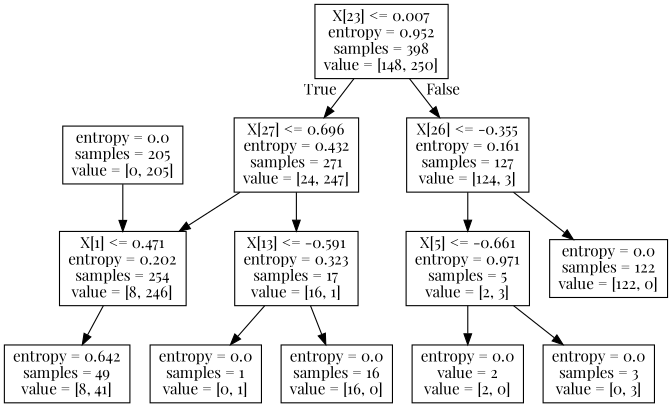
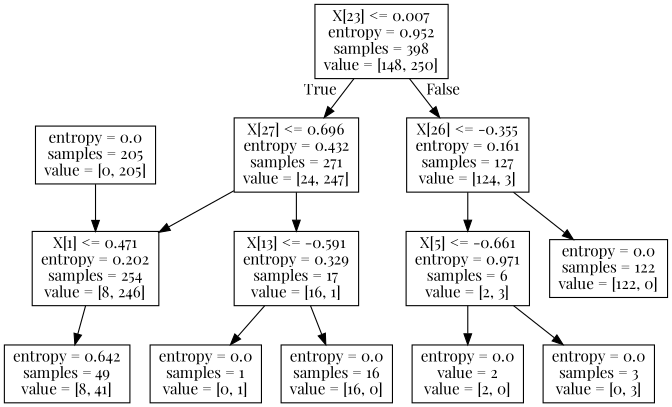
node "X[13] <= -0.591 entropy = 0.323 samples = 17 value = [16, 1]": label "X[13] <= -0.591 entropy = 0.323 samples = 17 value = [16, 1]" -> "X[13] <= -0.591 entropy = 0.329 samples = 17 value = [16, 1]"
node "X[5] <= -0.661 entropy = 0.971 samples = 5 value = [2, 3]": label "X[5] <= -0.661 entropy = 0.971 samples = 5 value = [2, 3]" -> "X[5] <= -0.661 entropy = 0.971 samples = 6 value = [2, 3]"
